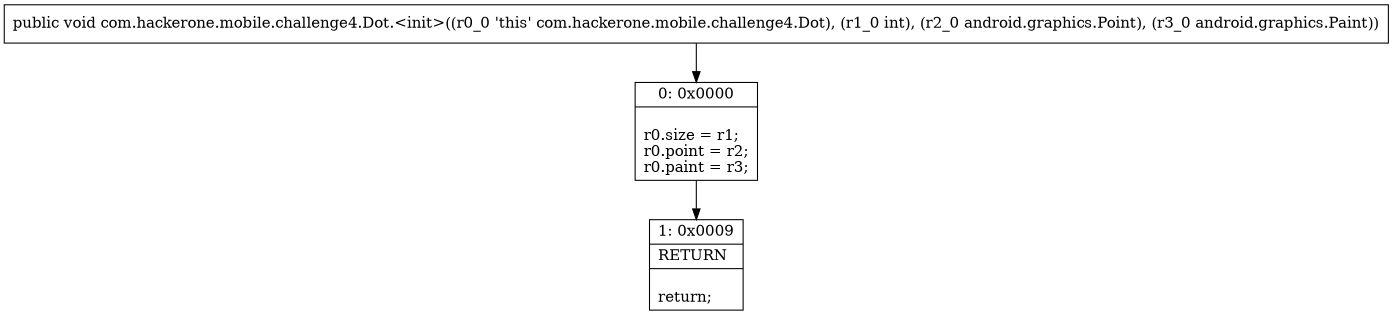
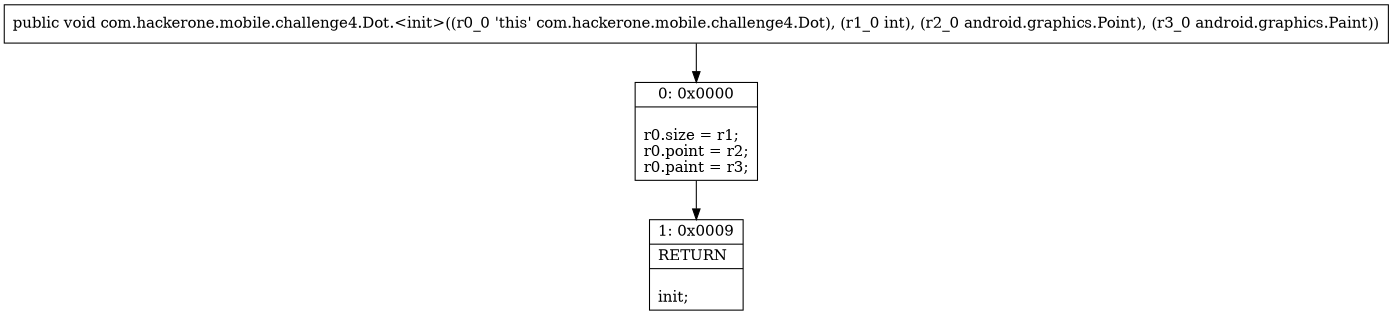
node "1: 0x0009": text "return;" -> "init;"
